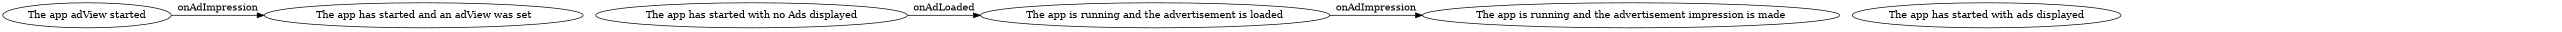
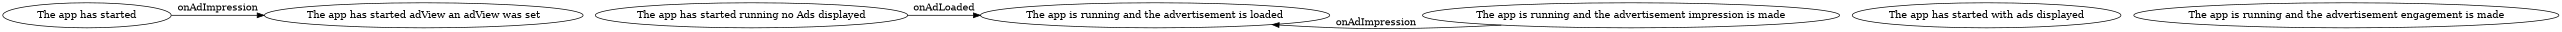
node "The app adView started": label "The app adView started" -> "The app has started"
node "The app has started and an adView was set": label "The app has started and an adView was set" -> "The app has started adView an adView was set"
node "The app has started with no Ads displayed": label "The app has started with no Ads displayed" -> "The app has started running no Ads displayed"
edge "The app is running and the advertisement is loaded" -> "The app is running and the advertisement impression is made": reversed
node "The app is running and the advertisement engagement is made": added
